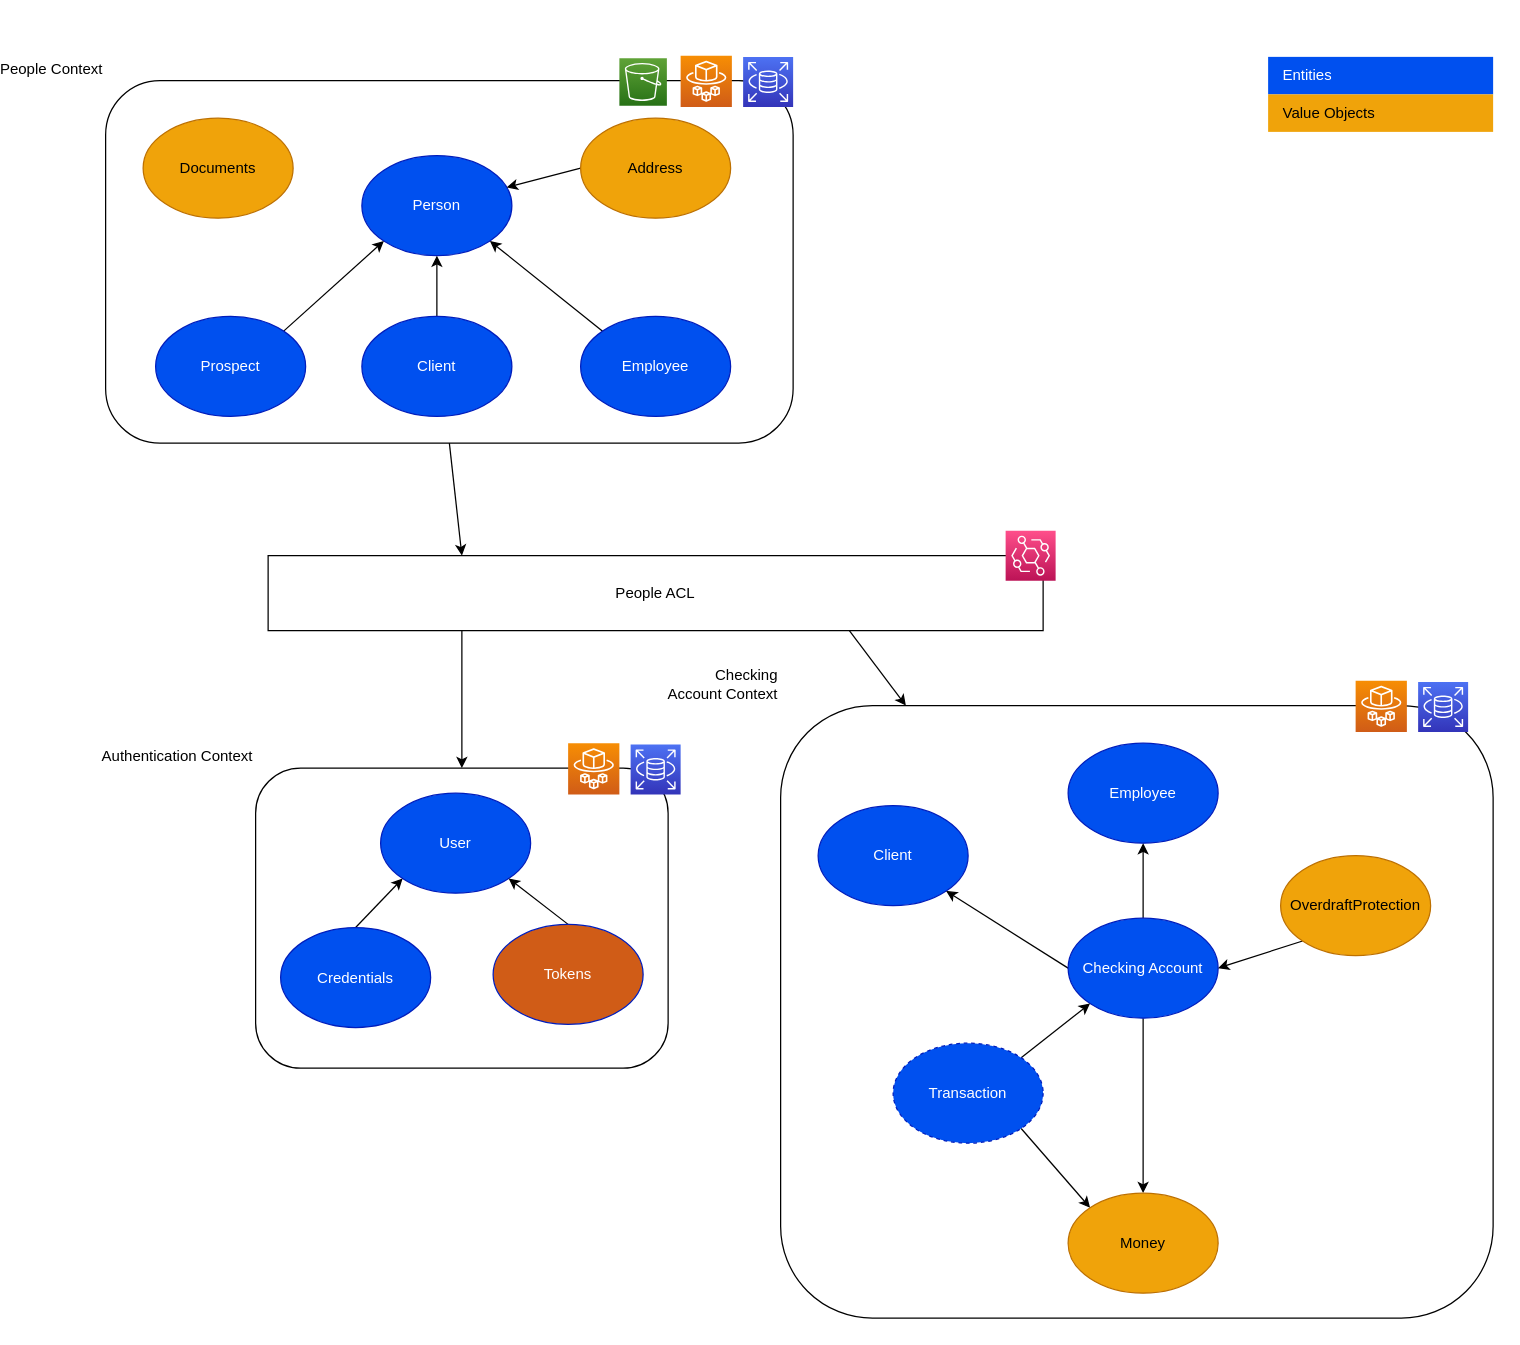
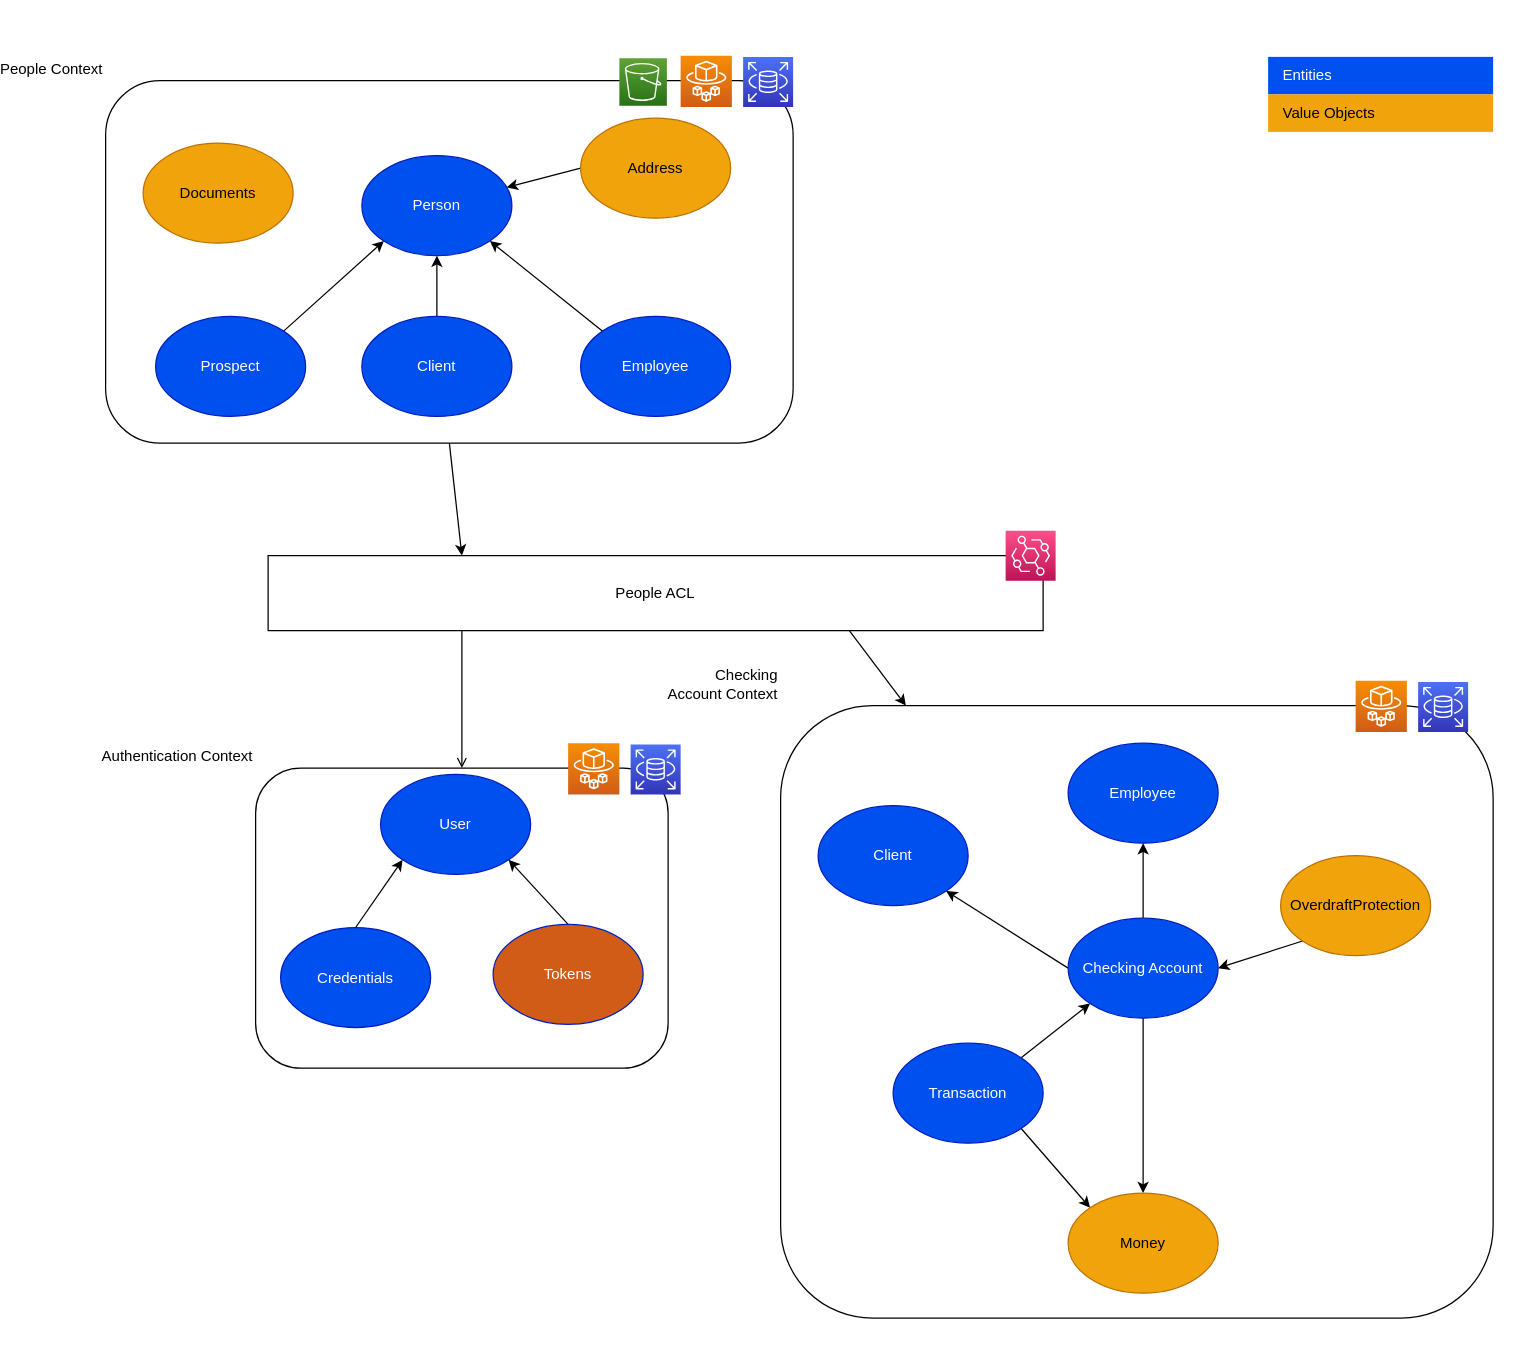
node "Documents": moved (218, 168) -> (218, 193)
edge "People ACL" -> "Authentication Context": arrowhead classic -> open
node "User": moved (456, 843) -> (456, 824)
node "Transaction": style dashed -> solid
